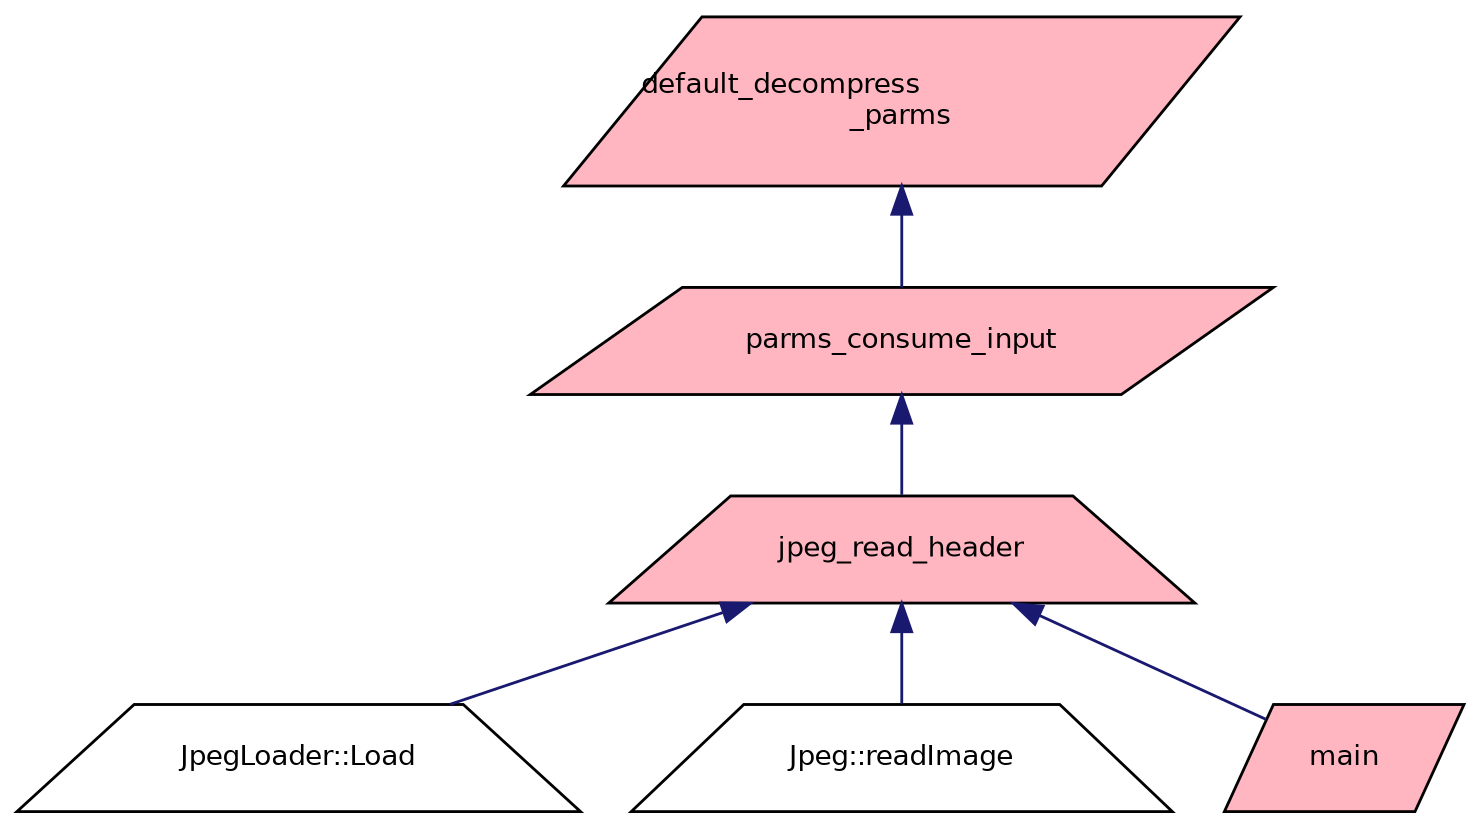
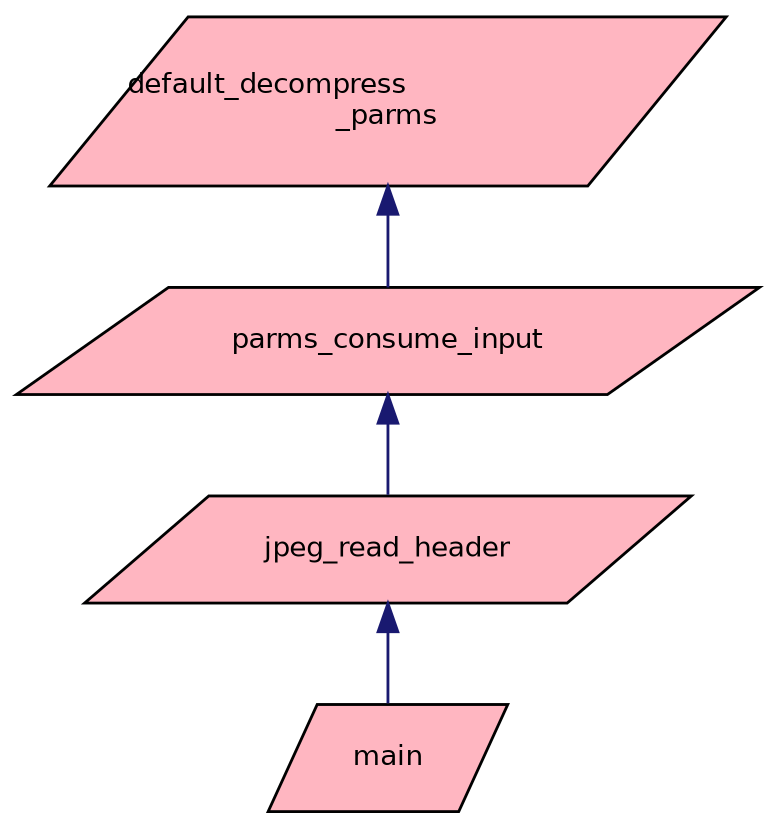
node "jpeg_read_header": shape trapezium -> parallelogram
node "JpegLoader::Load": removed
node "Jpeg::readImage": removed
